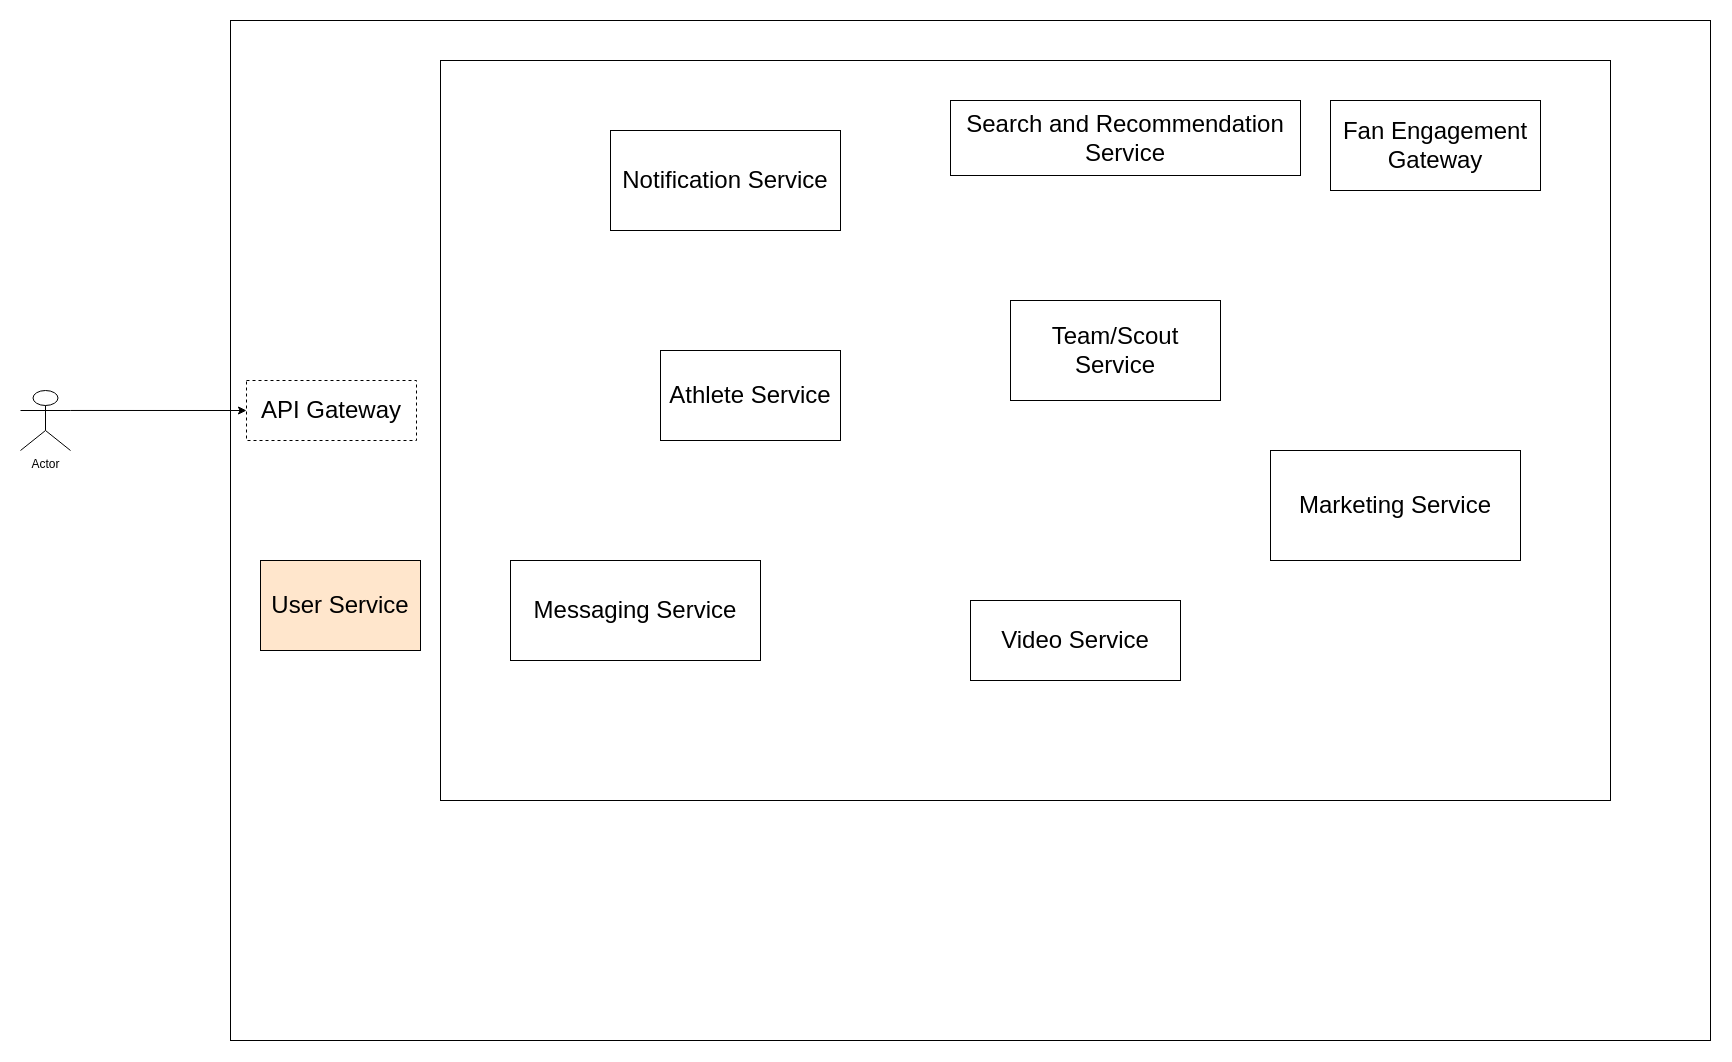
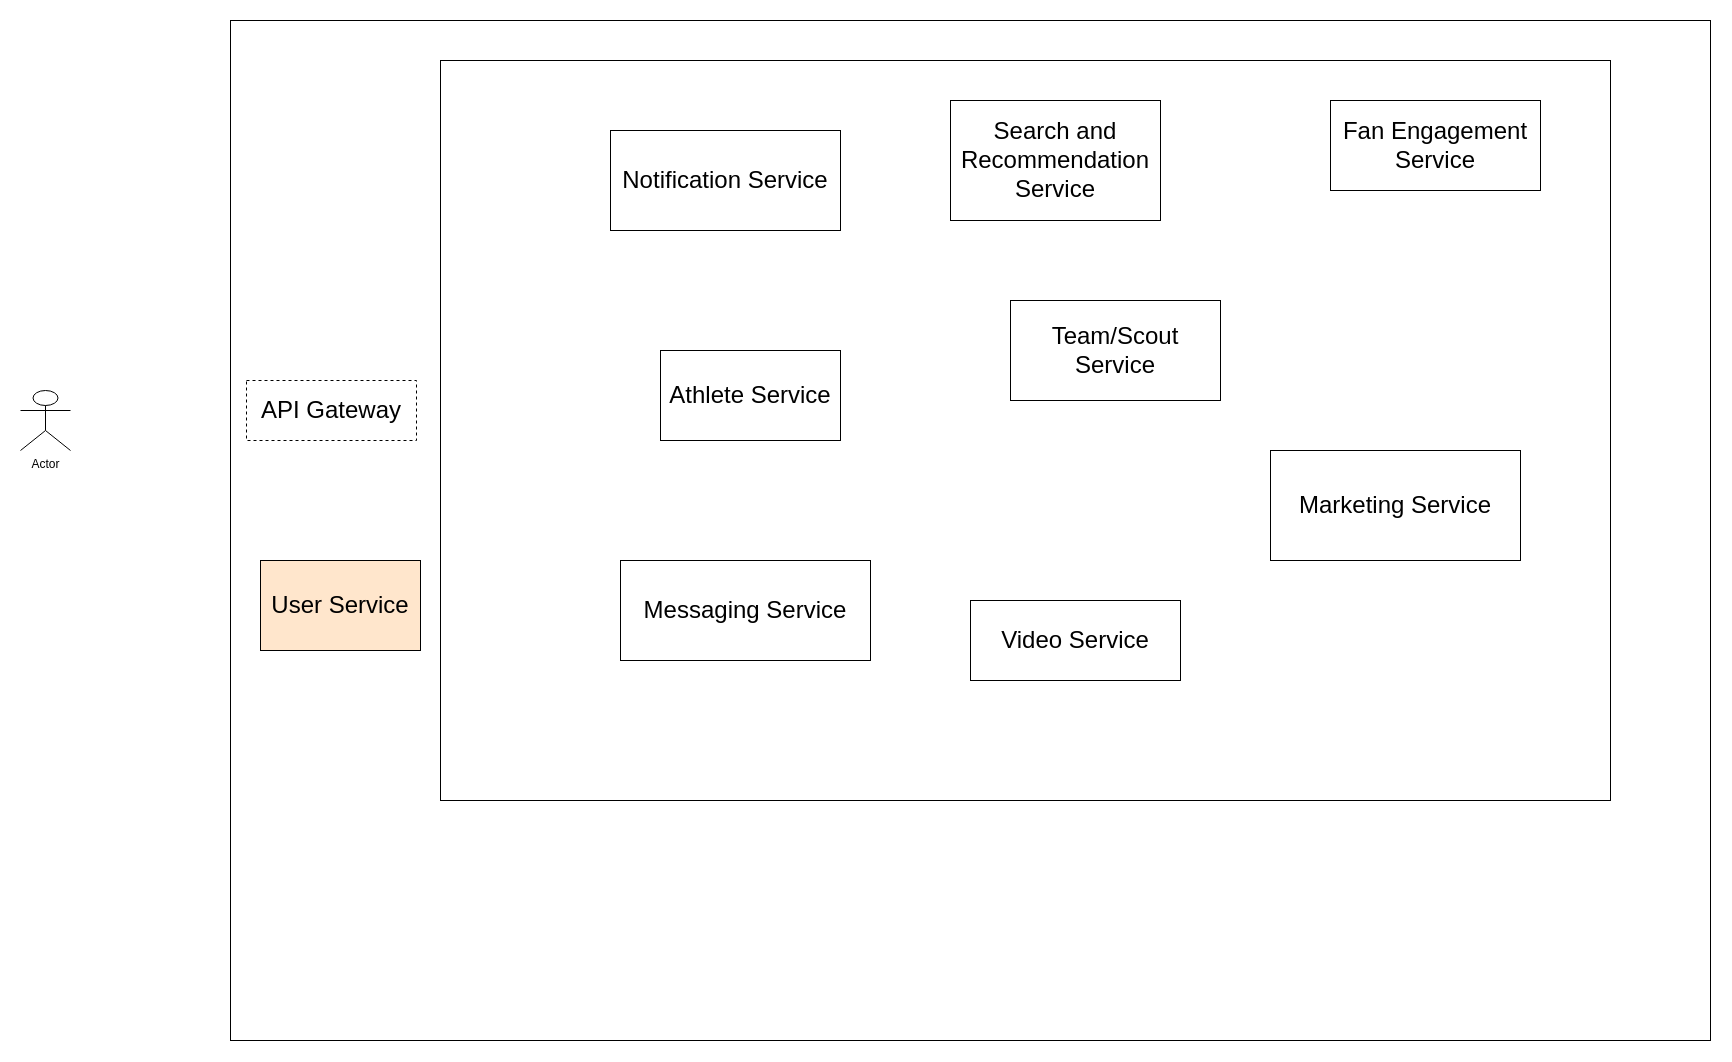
node "Search and Recommendation Service": size 350x75 -> 210x120
node "Fan Engagement Gateway": label "Fan Engagement Gateway" -> "Fan Engagement Service"
edge "Actor" -> "API Gateway": removed
node "Messaging Service": moved (636, 611) -> (746, 611)
